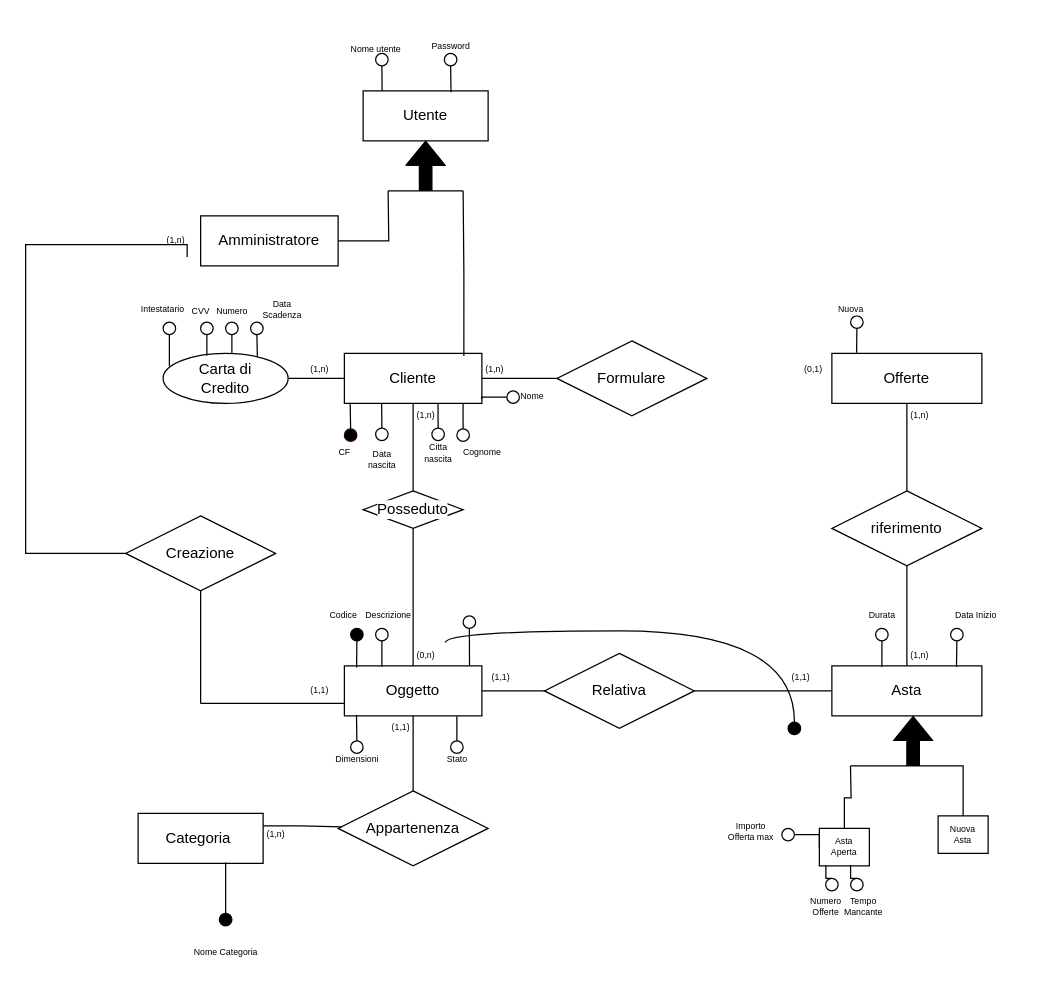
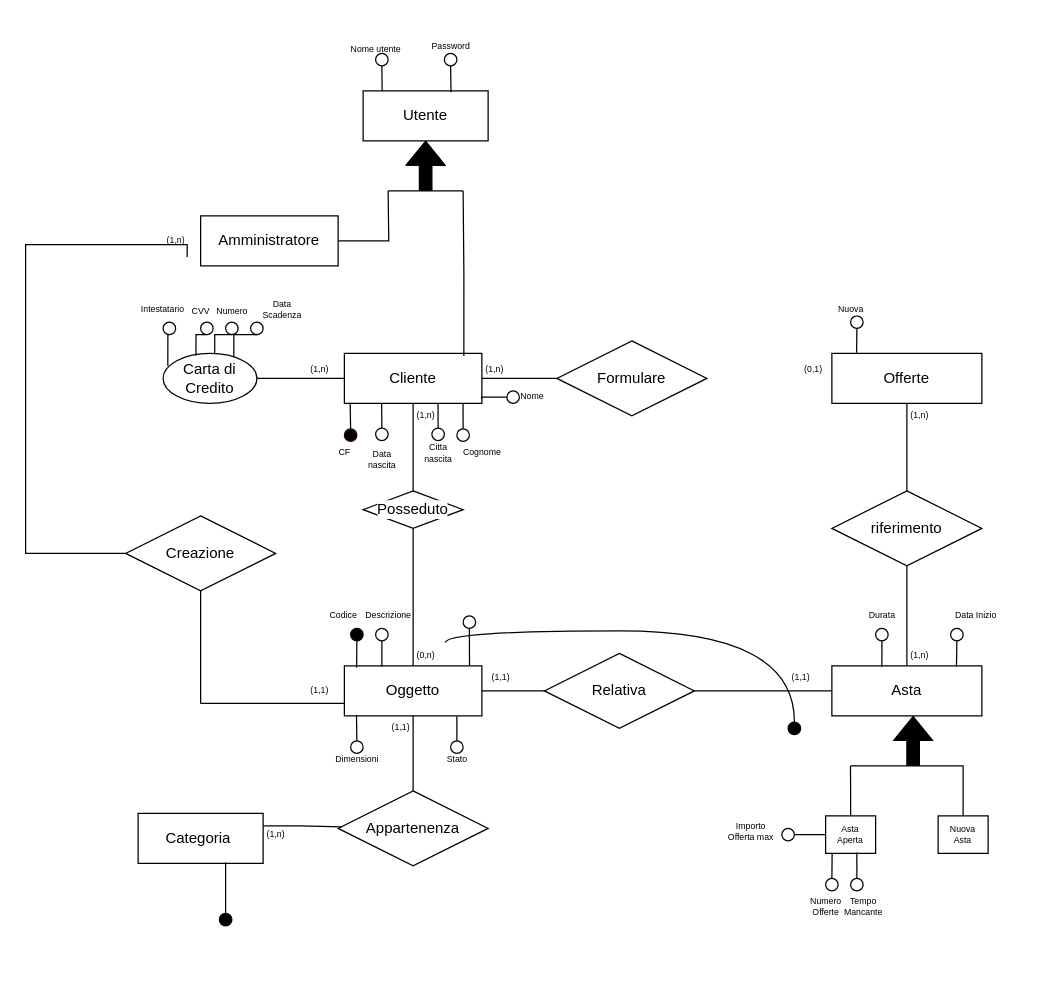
node "Carta di Credito": size 125x50 -> 94x50
node "Asta Aperta": moved (844, 847) -> (851, 834)
node "Nome Categoria": removed
